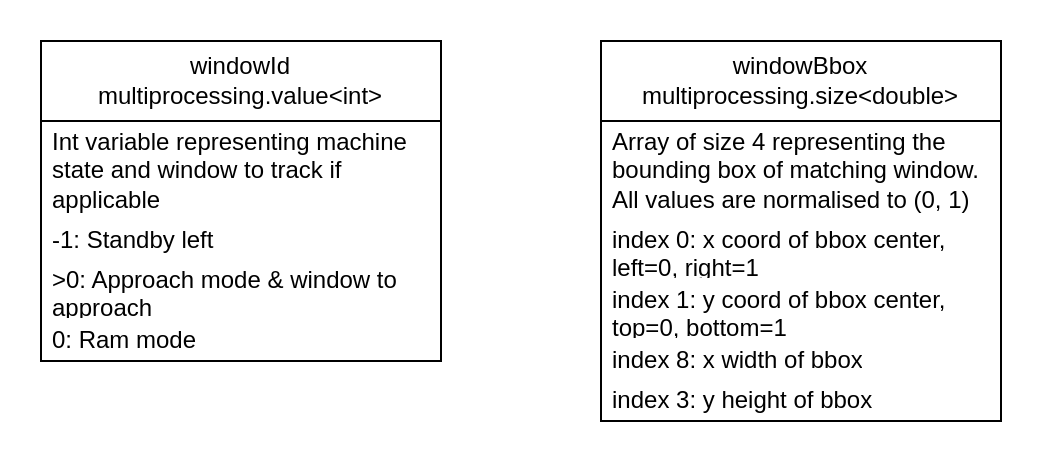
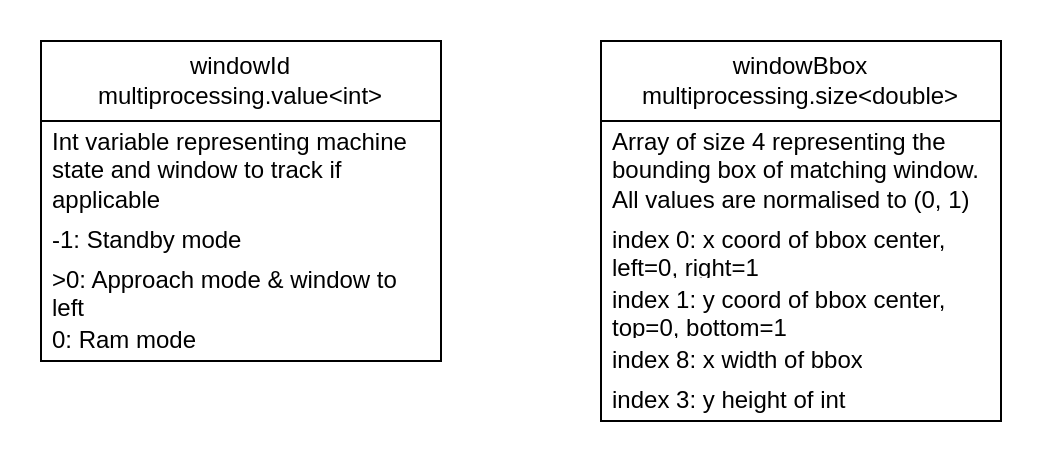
node "-1: Standby left": label "-1: Standby left" -> "-1: Standby mode"
node ">0: Approach mode & window to approach": label ">0: Approach mode & window to approach" -> ">0: Approach mode & window to left"
node "index 3: y height of bbox": label "index 3: y height of bbox" -> "index 3: y height of int"
